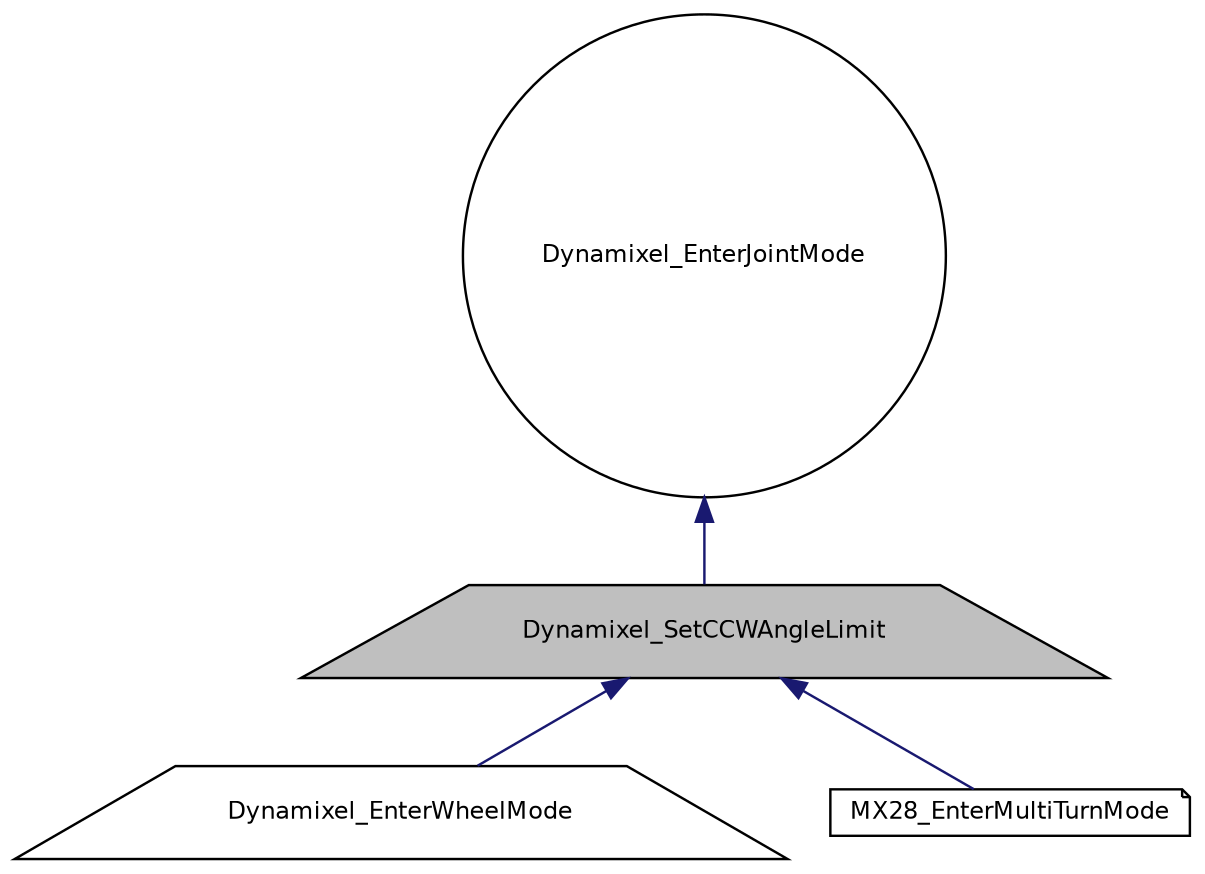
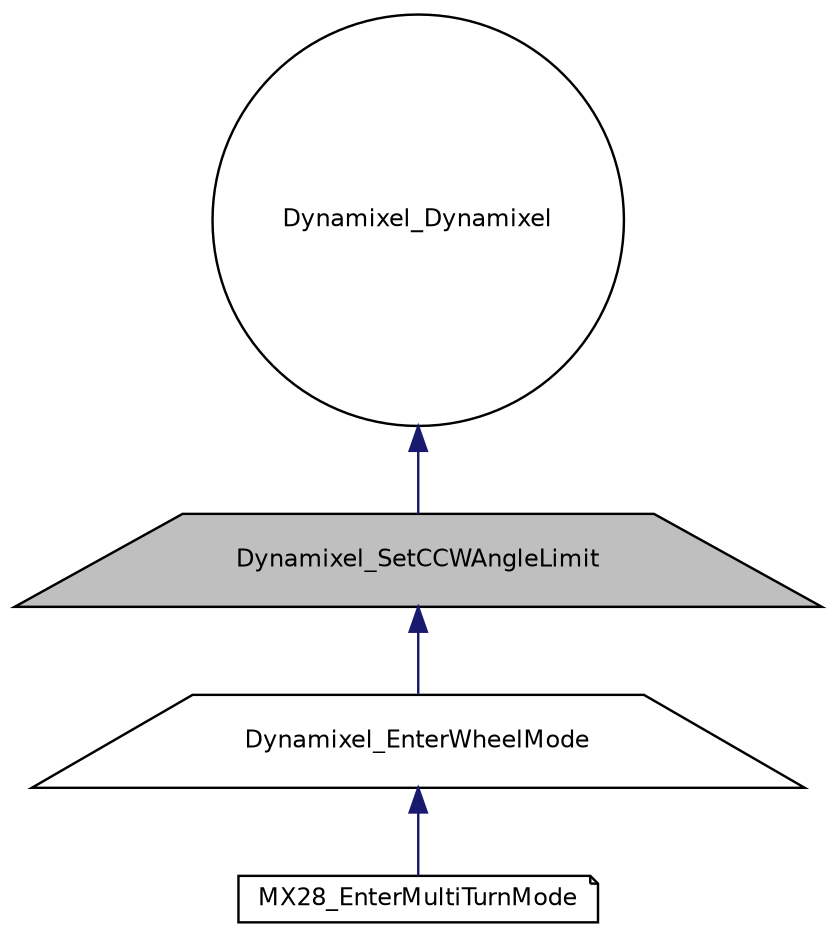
node "Dynamixel_EnterJointMode": label "Dynamixel_EnterJointMode" -> "Dynamixel_Dynamixel"
edge "MX28_EnterMultiTurnMode" -> "Dynamixel_SetCCWAngleLimit": now "MX28_EnterMultiTurnMode" -> "Dynamixel_EnterWheelMode"
